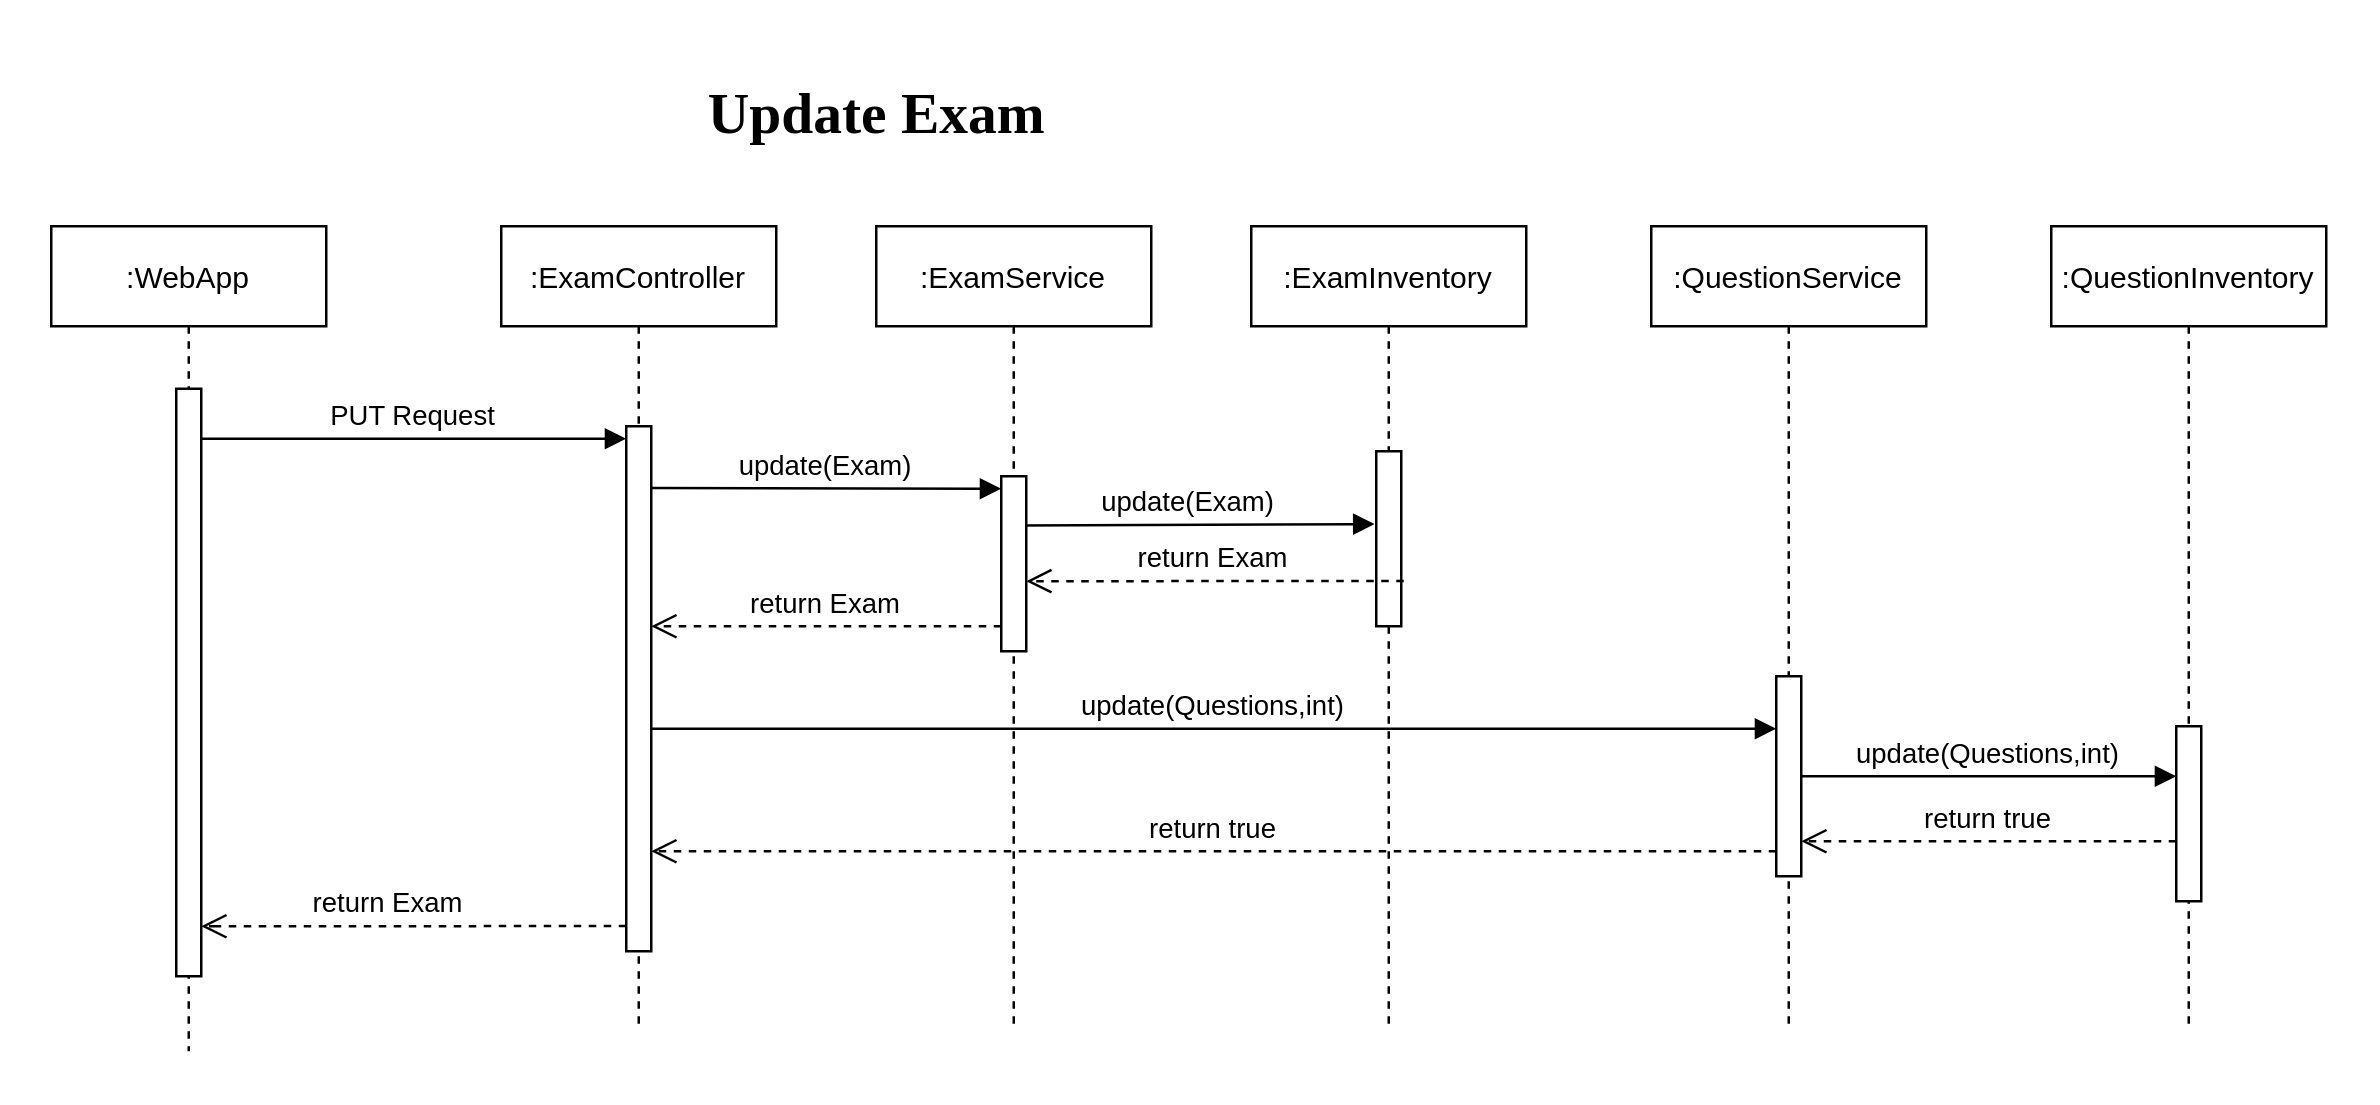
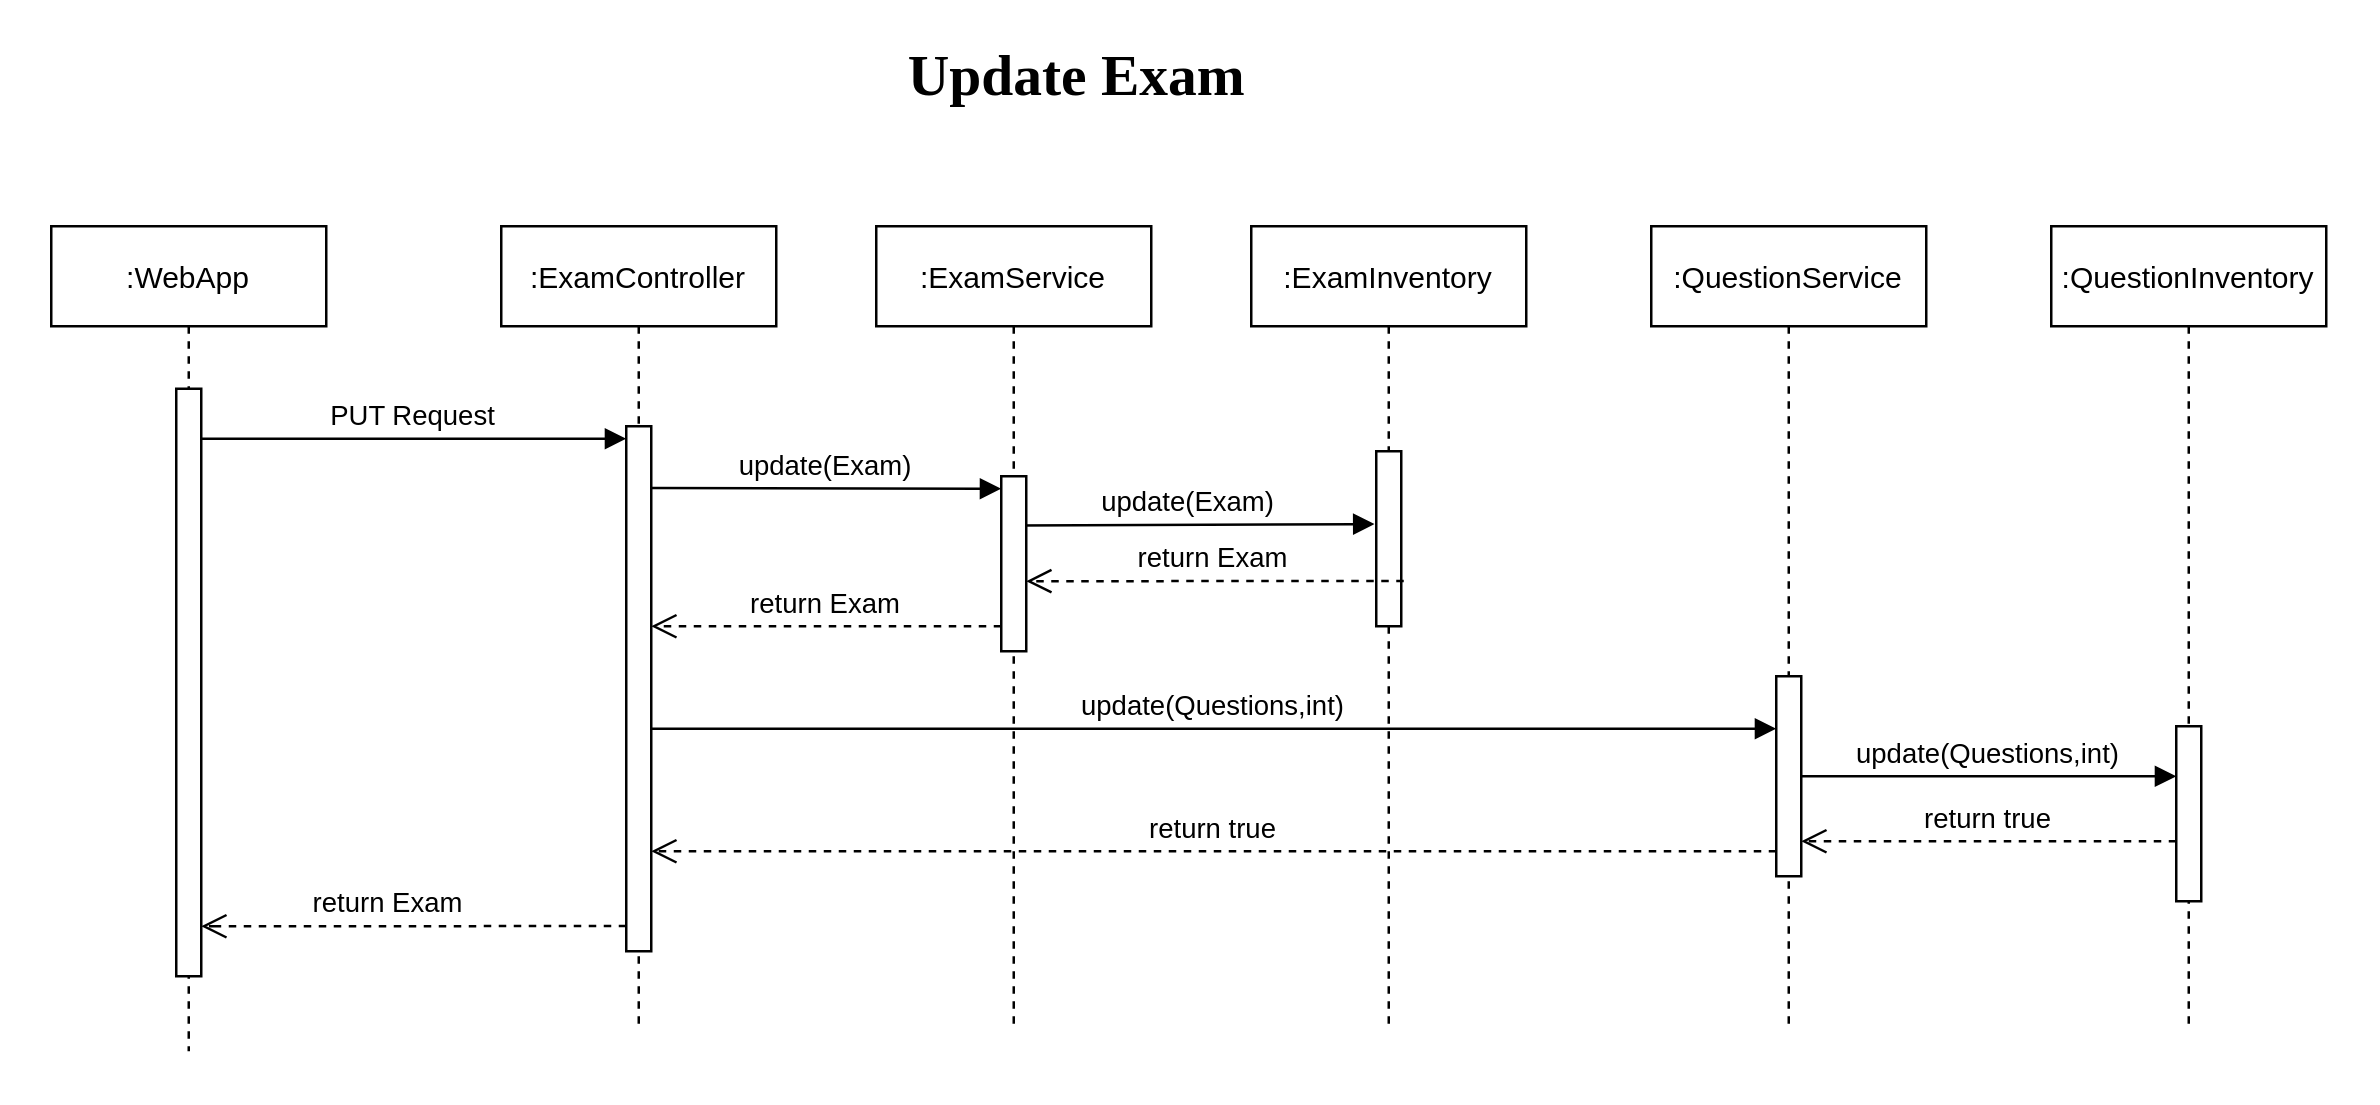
node "Update Exam": moved (876, 114) -> (1076, 76)
